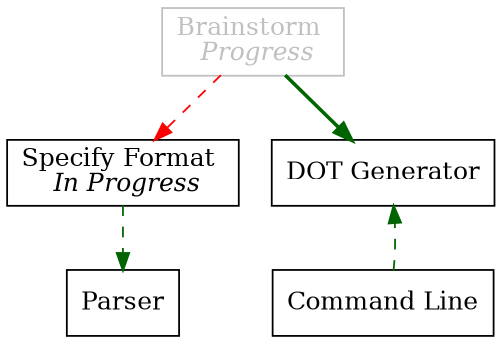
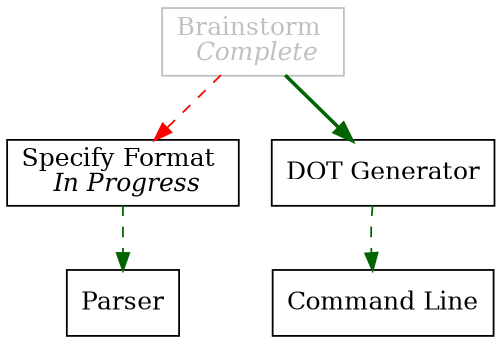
node "Brainstorm": text "Progress" -> "Complete"
edge "Command Line" -> "DOT Generator": reversed
